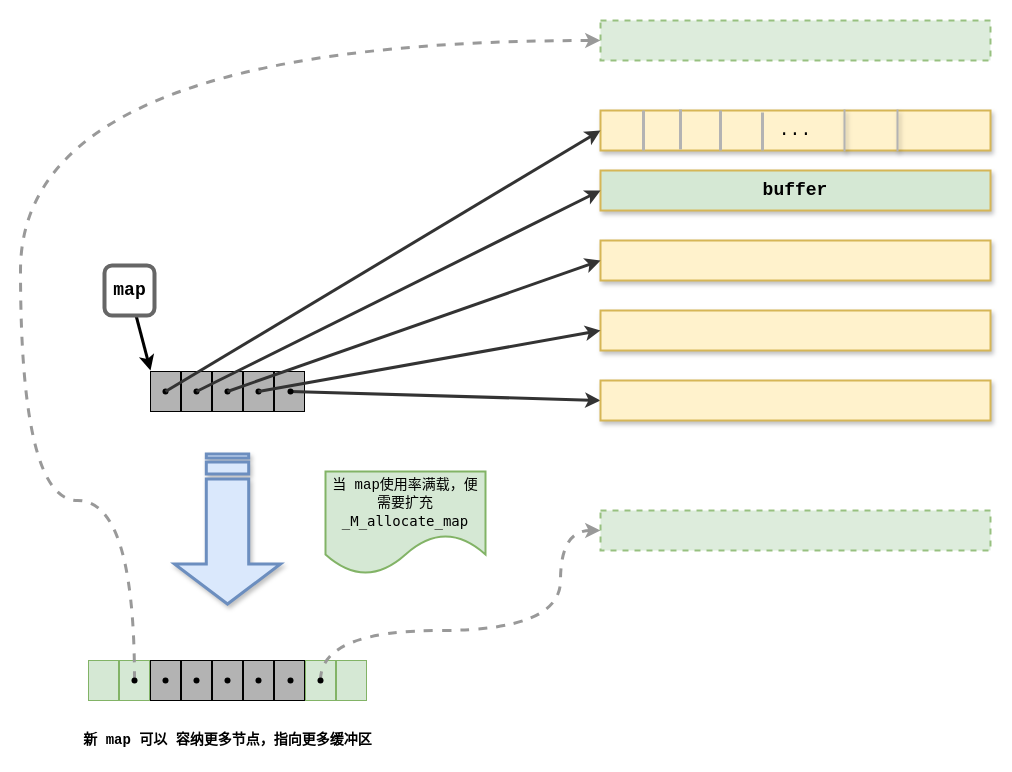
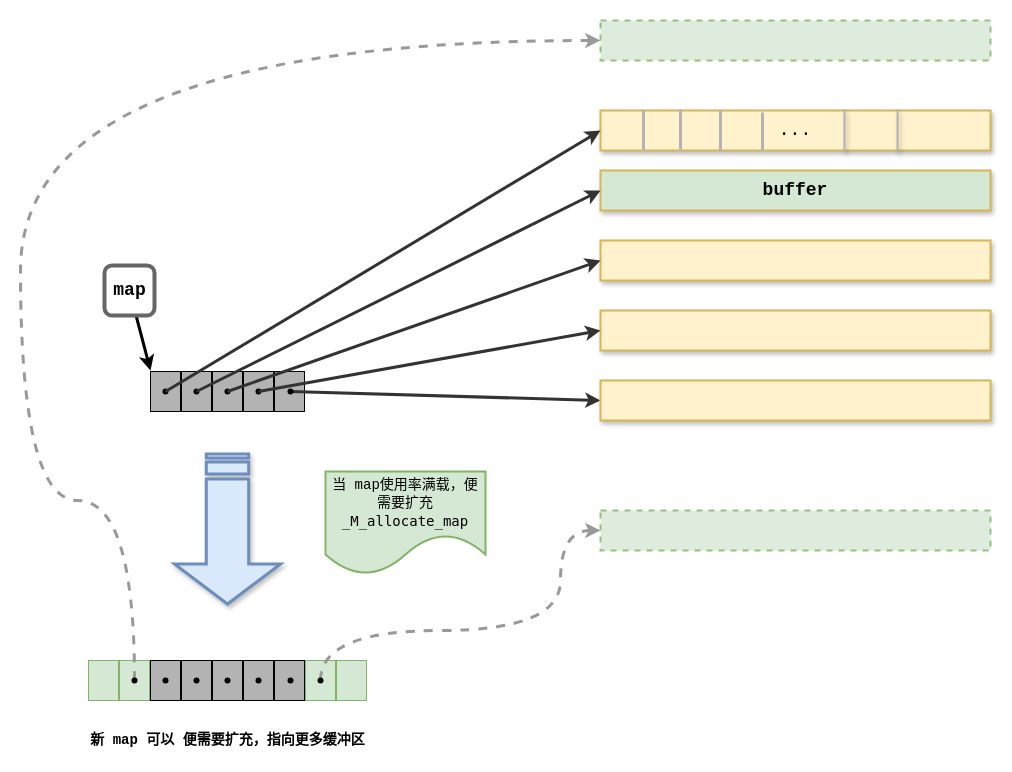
node "新 map 可以 容纳更多节点，指向更多缓冲区": label "新 map 可以 容纳更多节点，指向更多缓冲区" -> "新 map 可以 便需要扩充，指向更多缓冲区"
